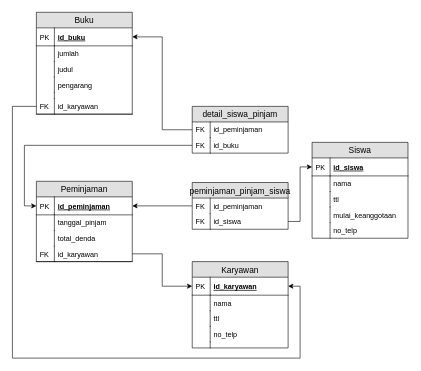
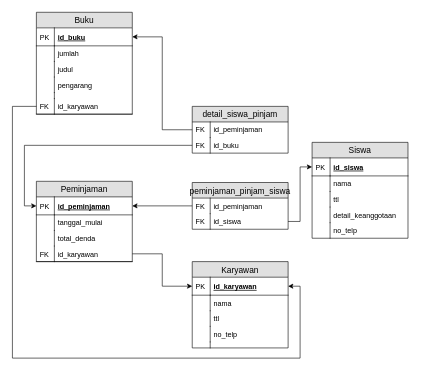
node "mulai_keanggotaan": label "mulai_keanggotaan" -> "detail_keanggotaan"
node "tanggal_pinjam": label "tanggal_pinjam" -> "tanggal_mulai"
